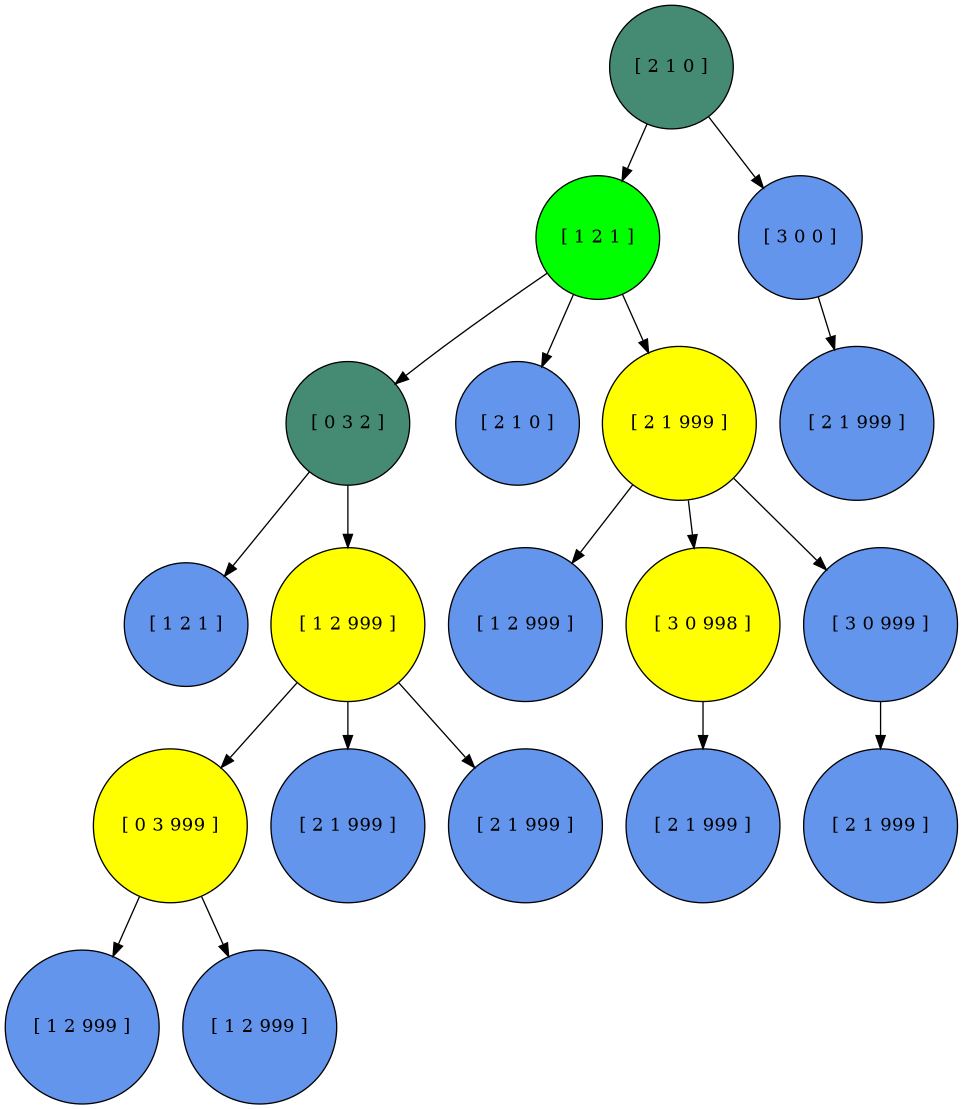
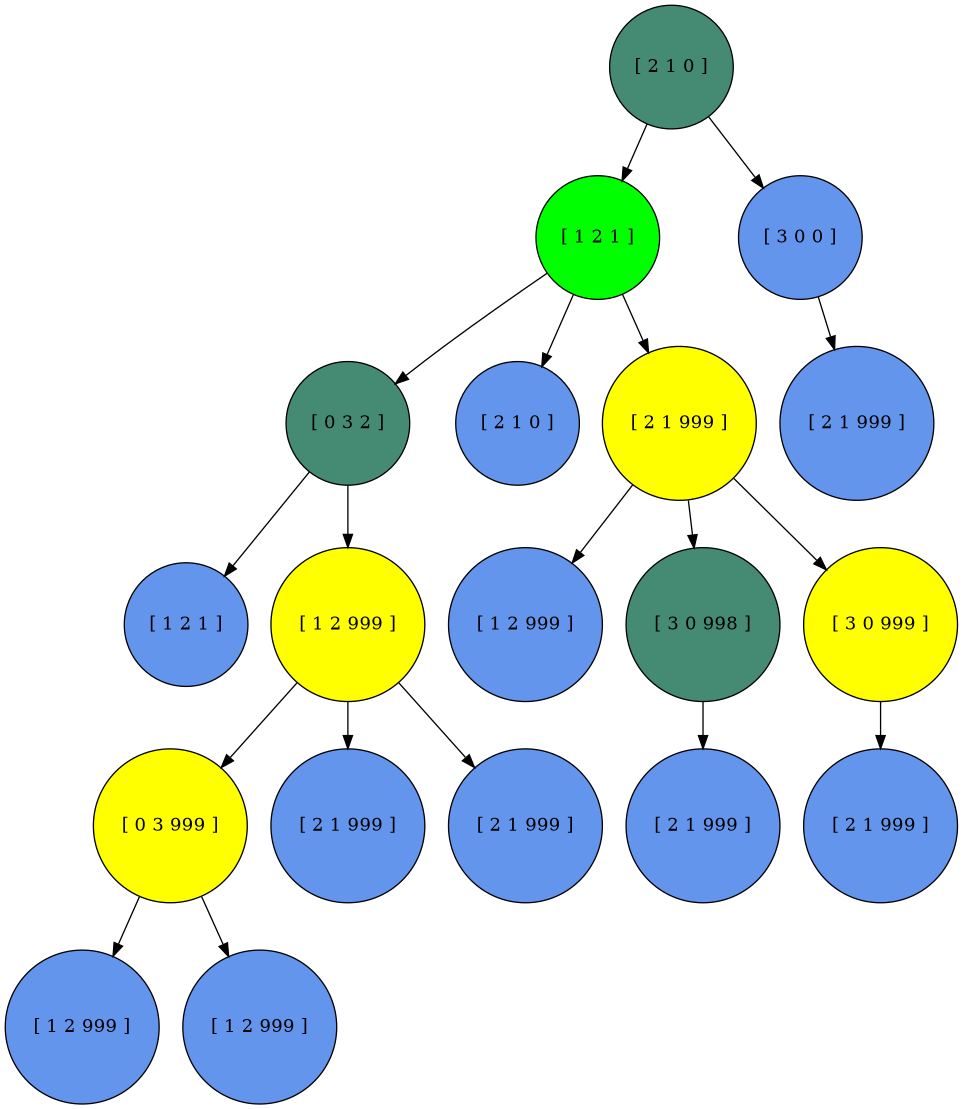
node "[ 3 0 998 ]": fillcolor yellow -> aquamarine4
node "[ 3 0 999 ]": fillcolor cornflowerblue -> yellow
